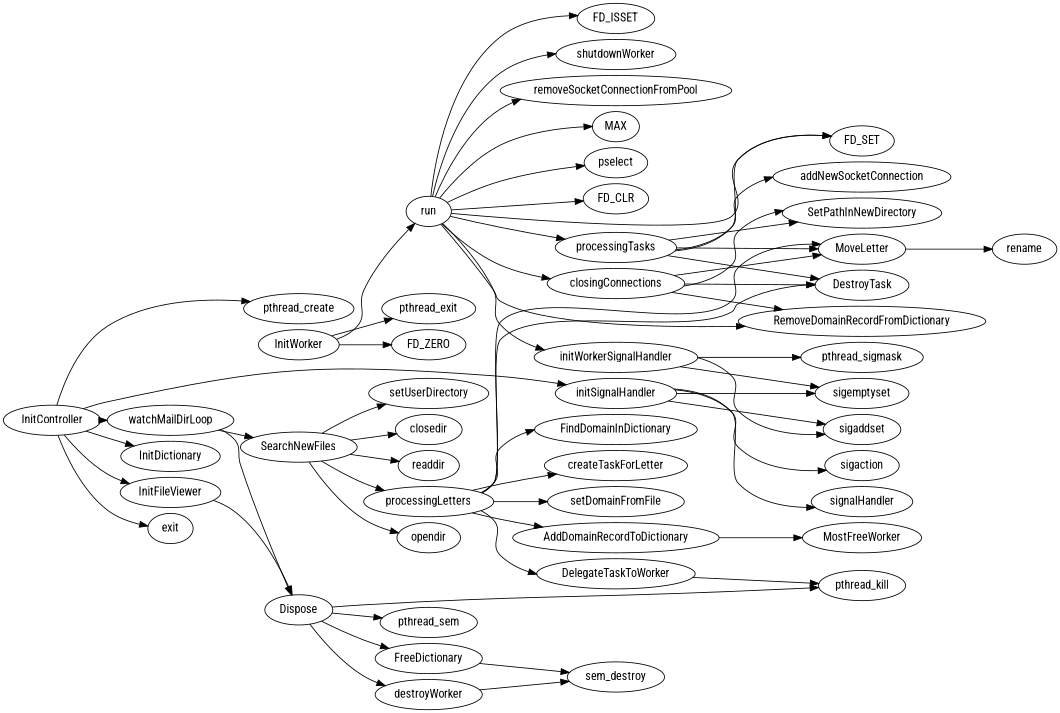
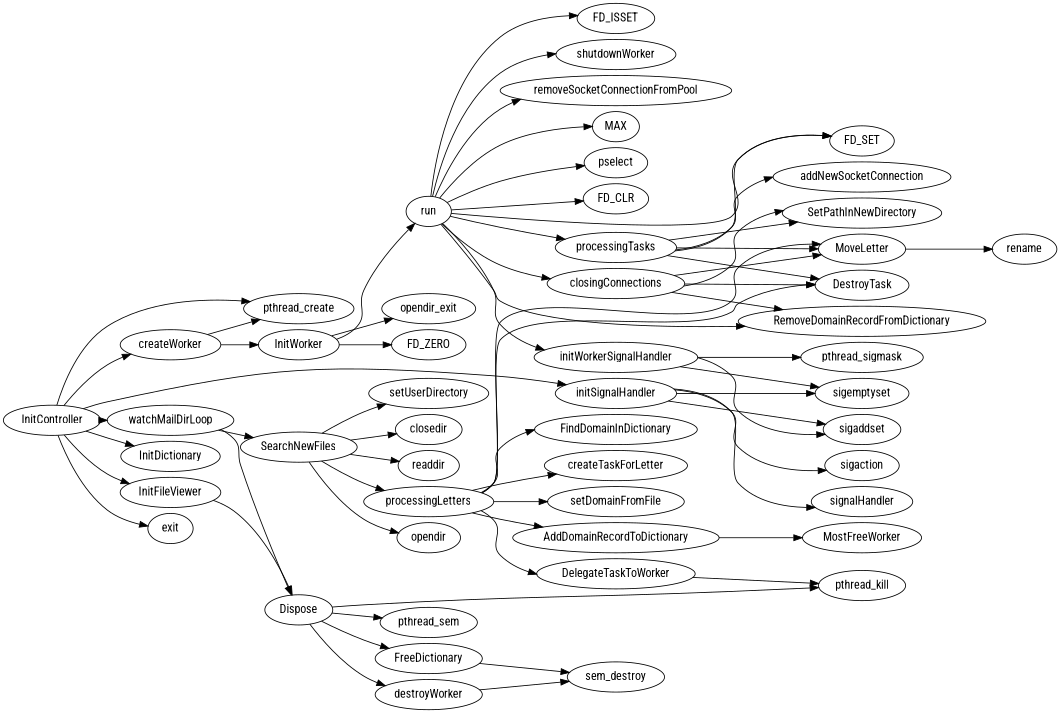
node "pthread_exit": label "pthread_exit" -> "opendir_exit"
node "createWorker": added
